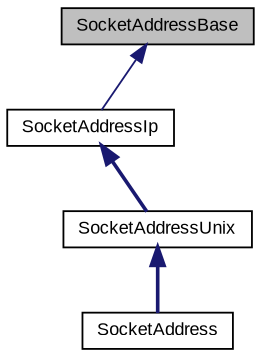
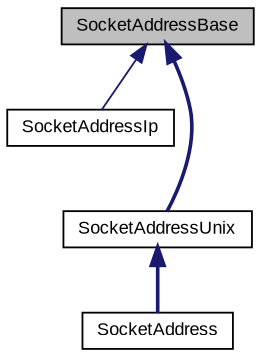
edge "SocketAddressUnix" -> "SocketAddressIp": now "SocketAddressUnix" -> "SocketAddressBase"
